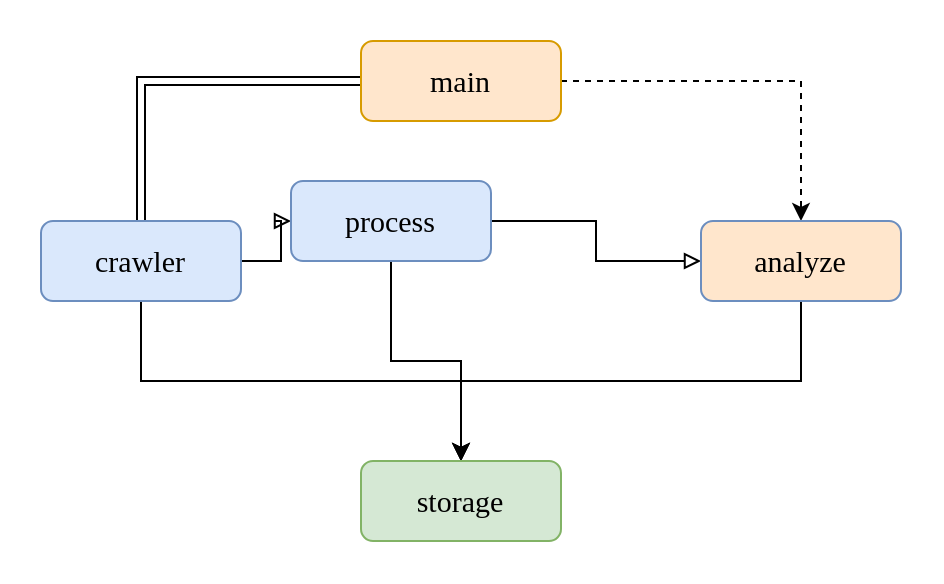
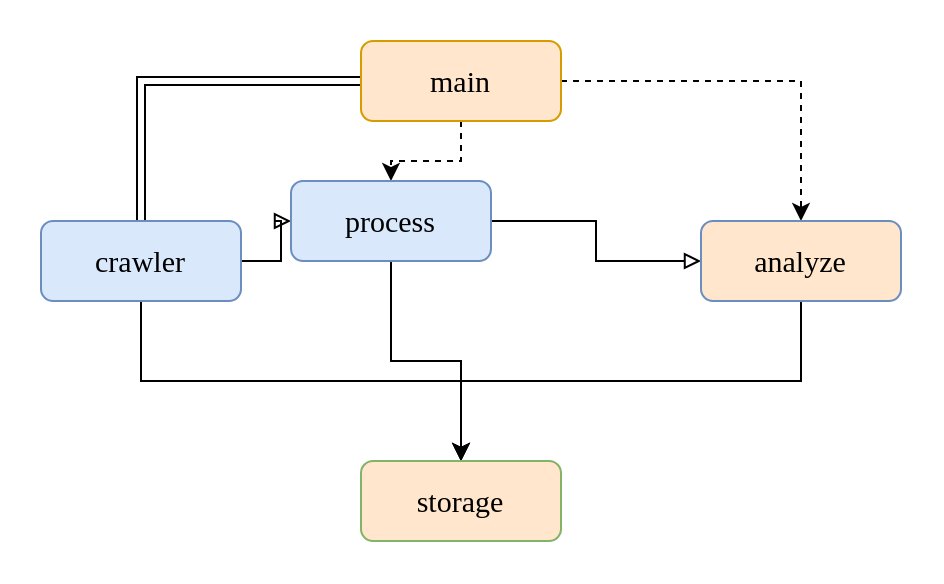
edge "main" -> "process": added
node "storage": fillcolor #d5e8d4 -> #ffe6cc
